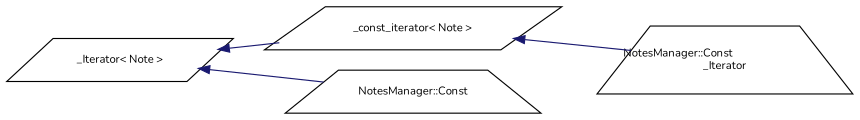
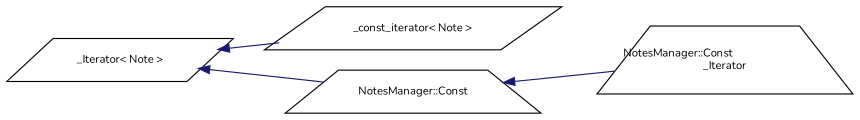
edge "NotesManager::Const _Iterator" -> "_const_iterator< Note >": now "NotesManager::Const _Iterator" -> "NotesManager::Const"
